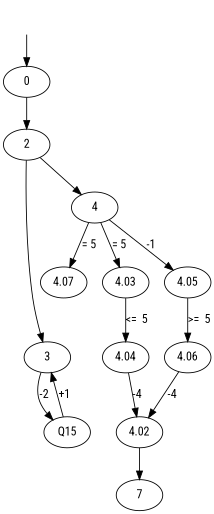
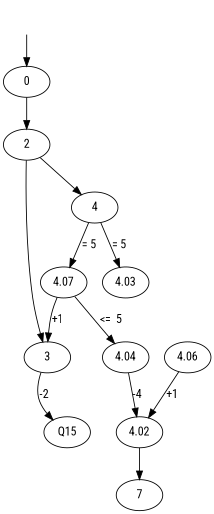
node "4.05": removed
edge "4.03" -> "4.04": now "4.07" -> "4.04"
edge "4.06" -> "4.02": label "-4" -> "+1"
edge "Q15" -> "3": now "4.07" -> "3"
